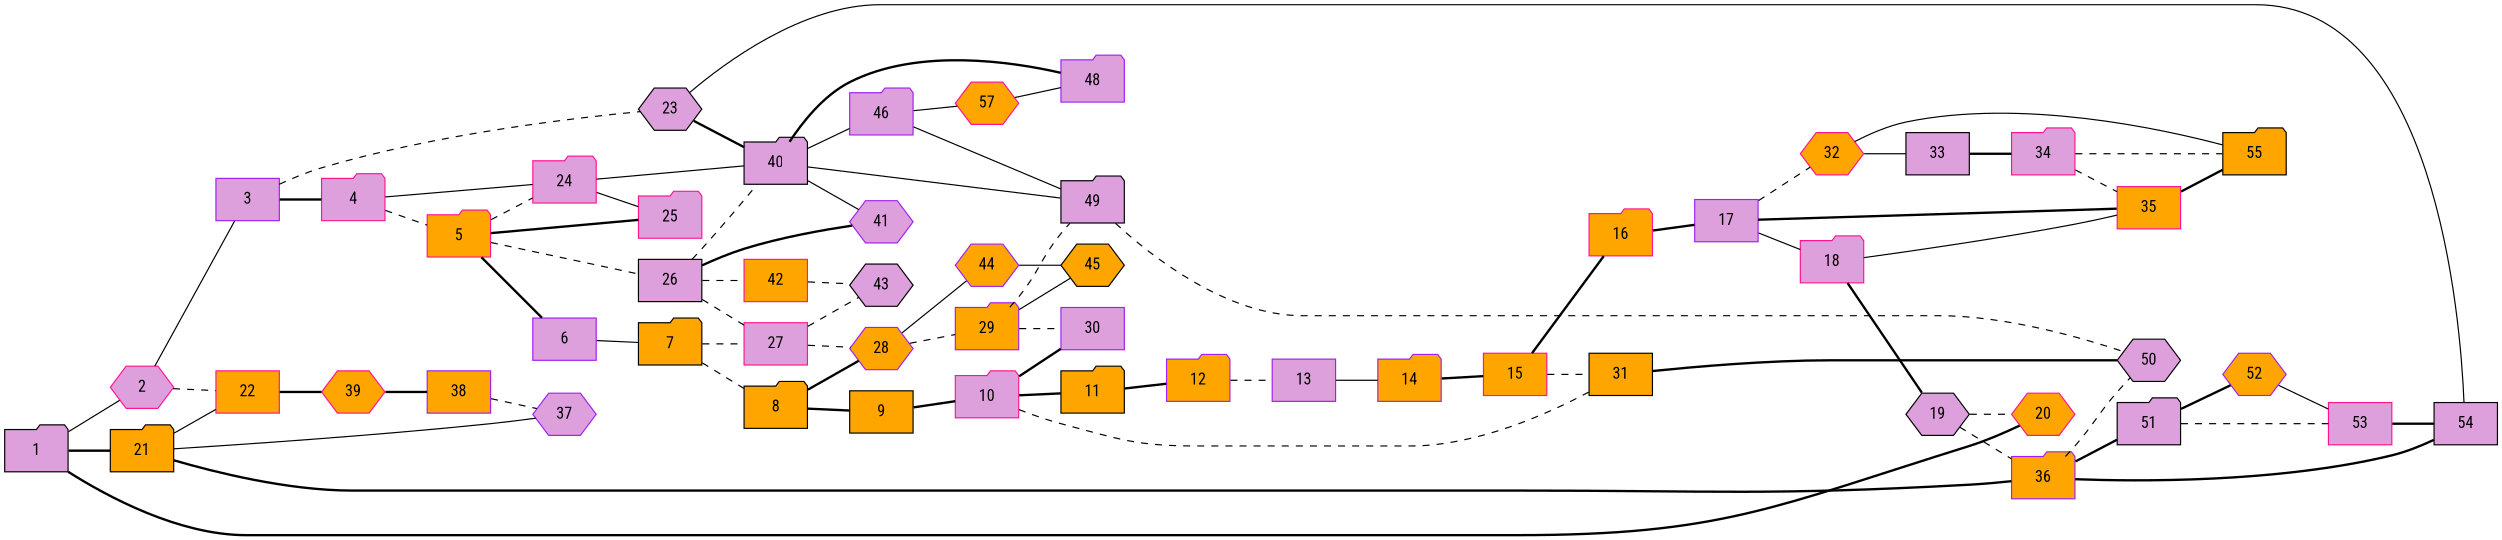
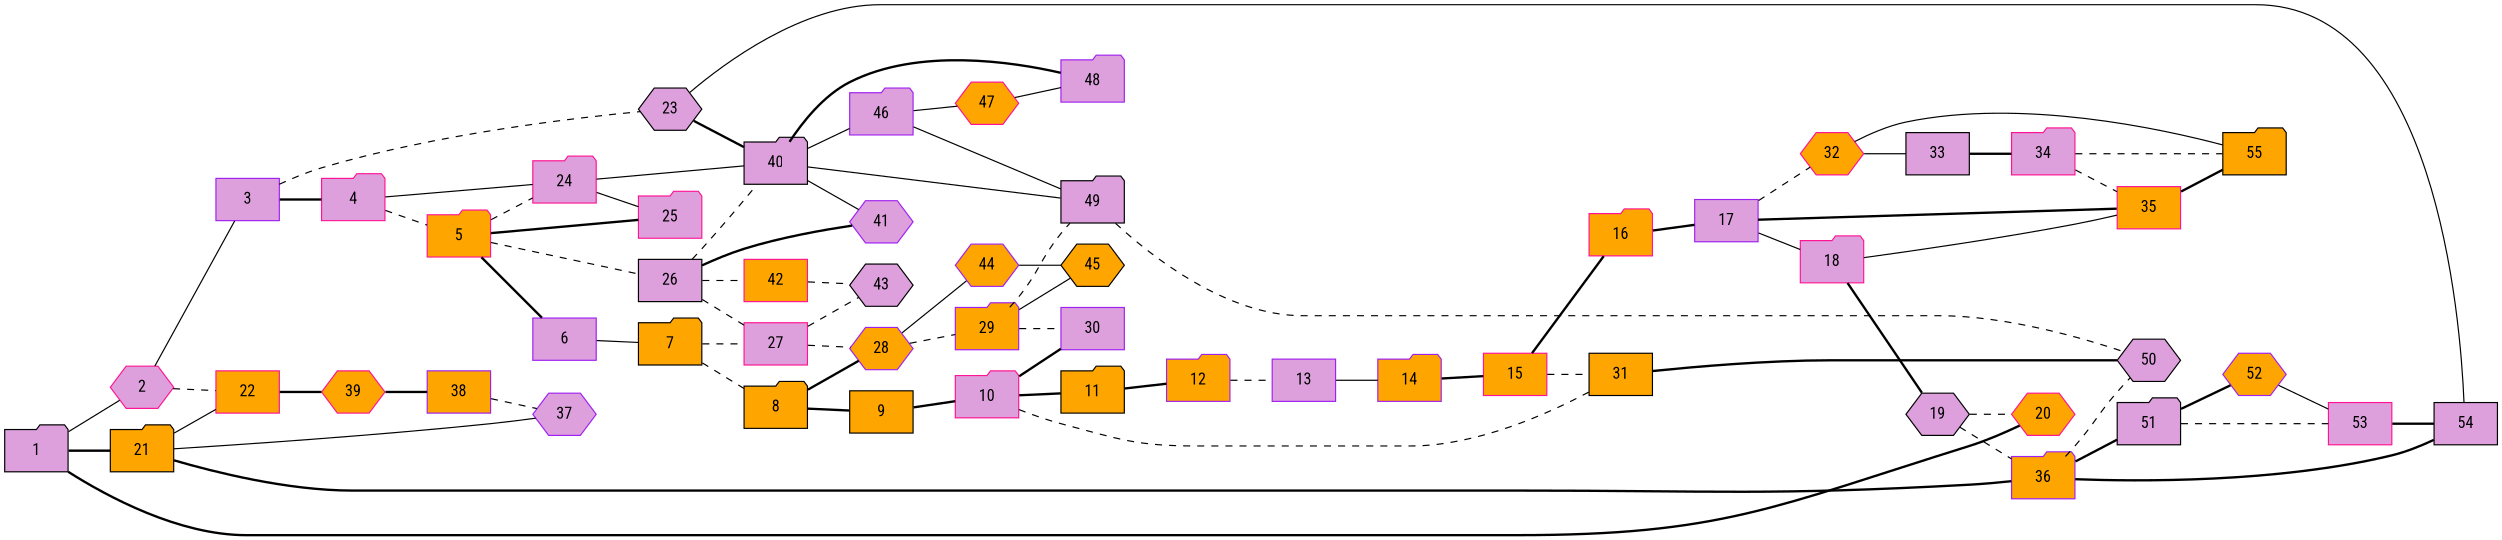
node "57": label "57" -> "47"
